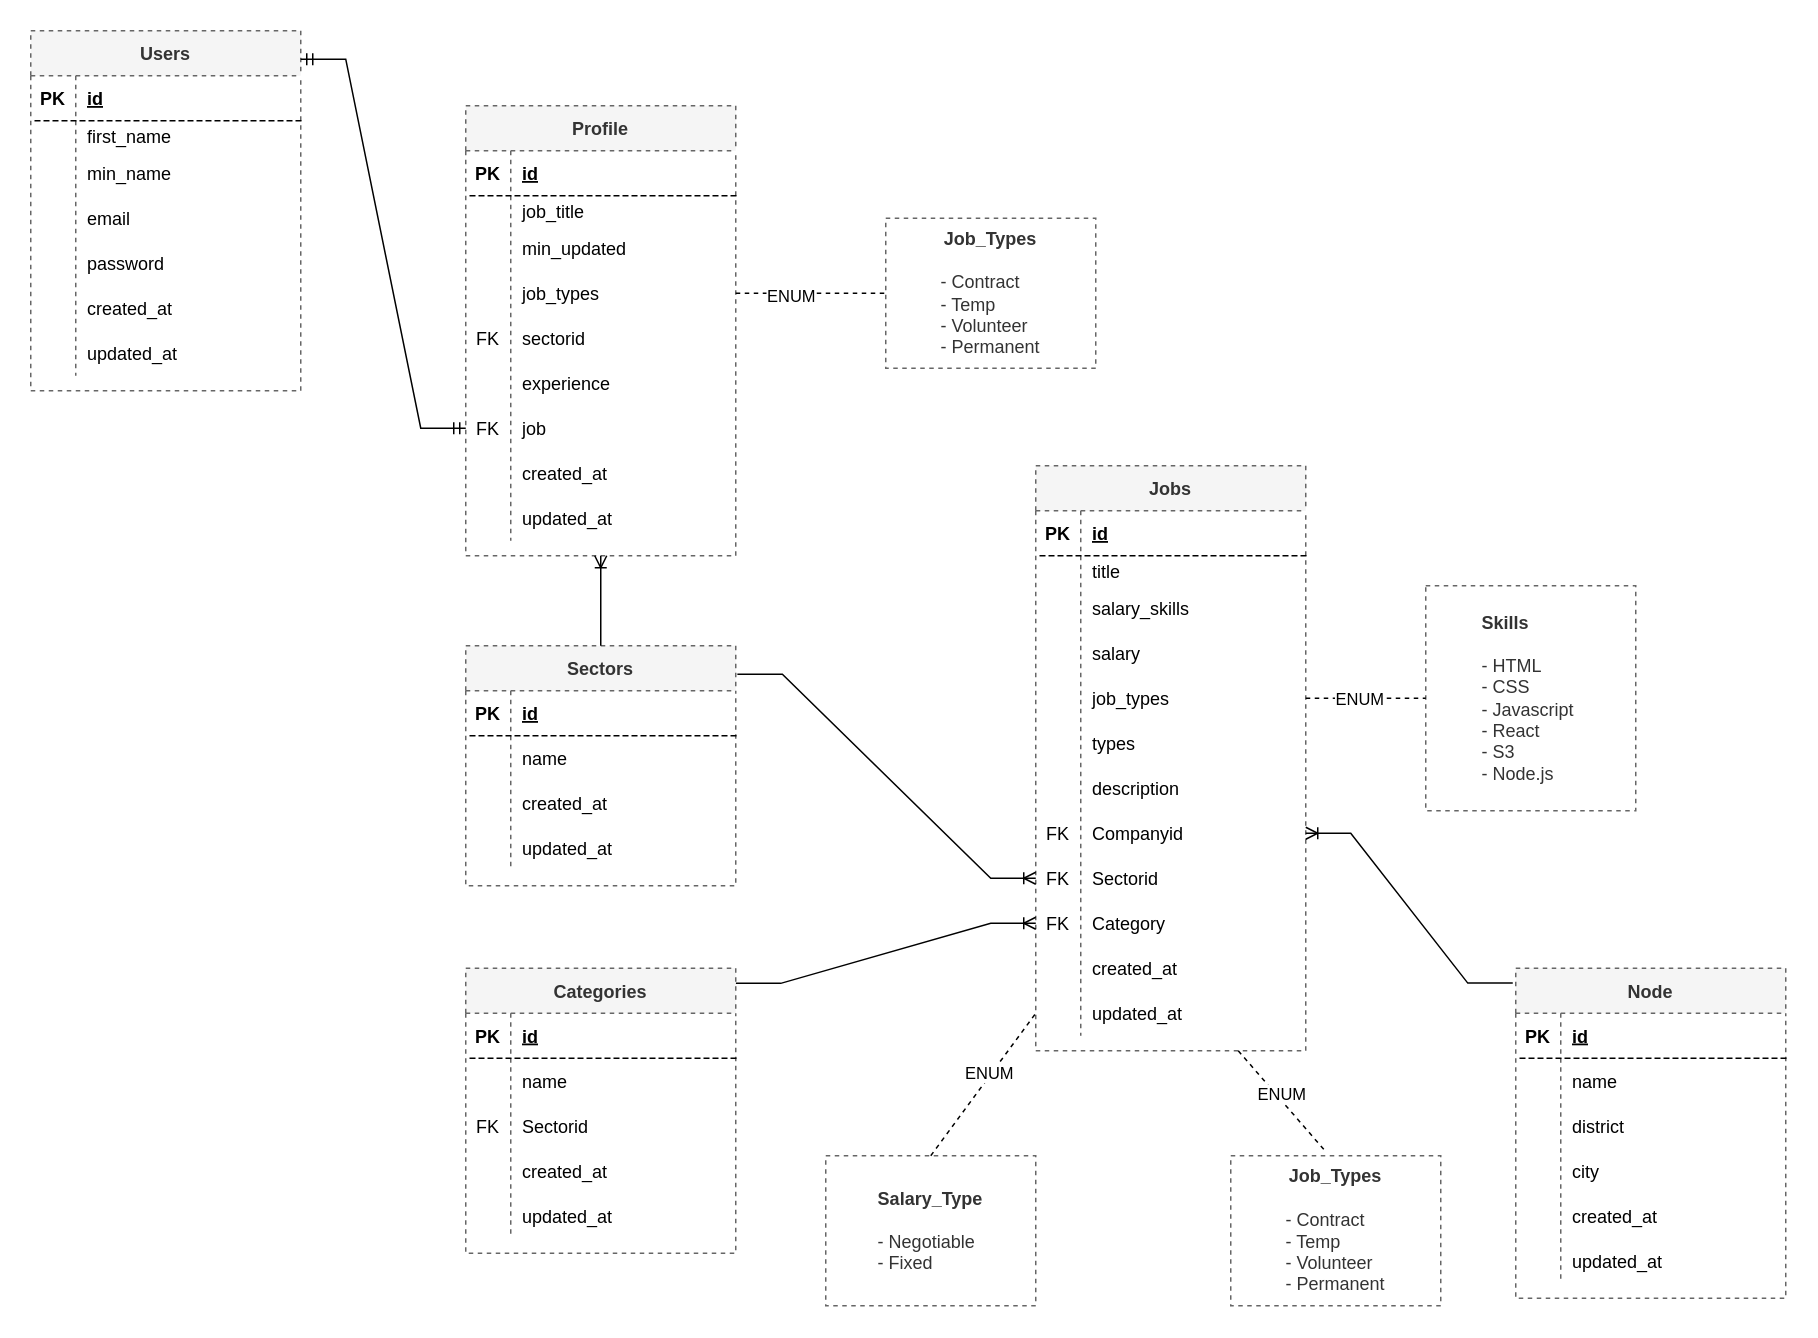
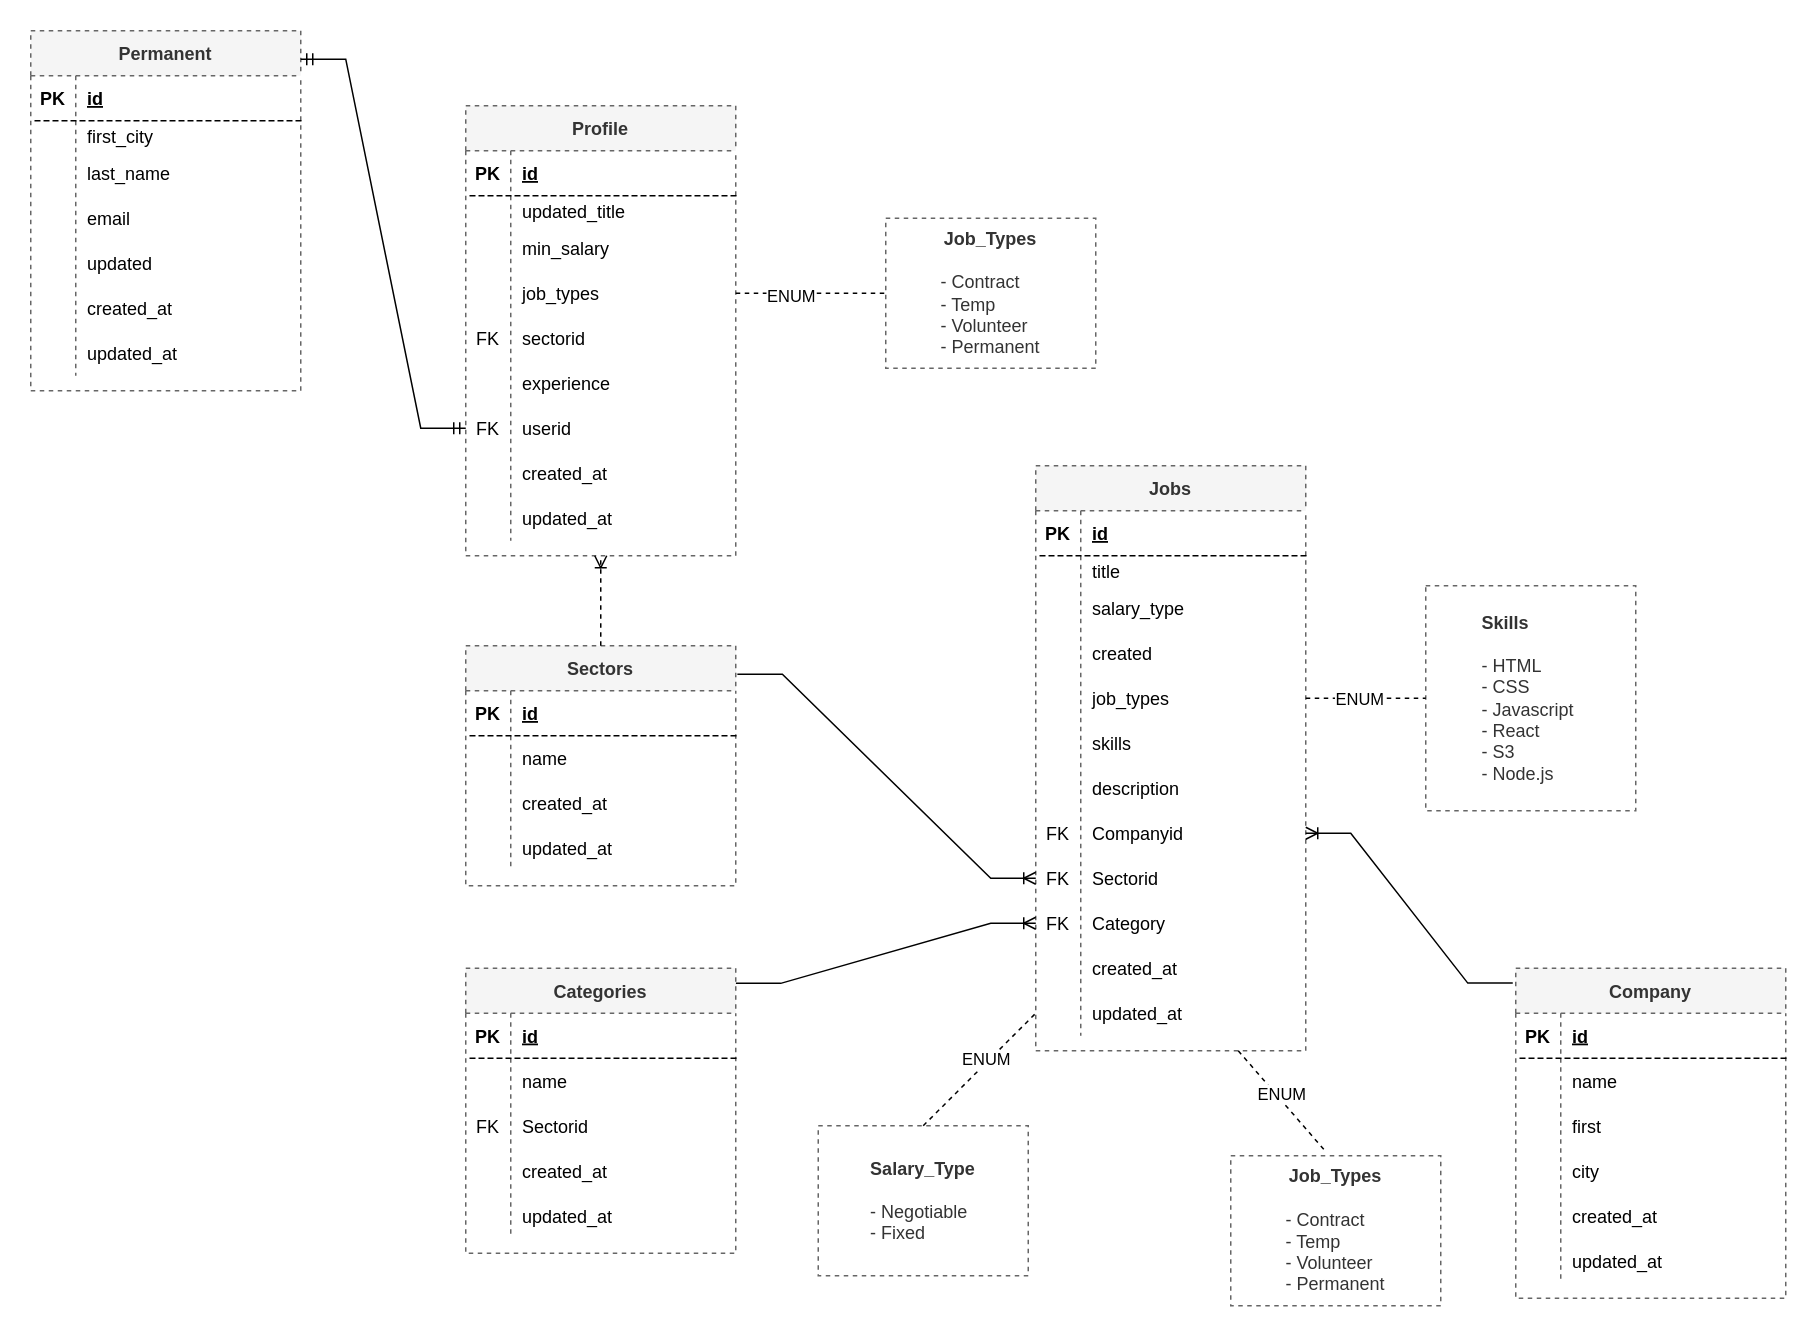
node "Users": label "Users" -> "Permanent"
node "first_name": label "first_name" -> "first_city"
node "min_name": label "min_name" -> "last_name"
node "job_title": label "job_title" -> "updated_title"
node "min_updated": label "min_updated" -> "min_salary"
node "password": label "password" -> "updated"
node "job": label "job" -> "userid"
edge "Sectors" -> "Profile": style solid -> dashed
node "salary_skills": label "salary_skills" -> "salary_type"
node "salary": label "salary" -> "created"
node "types": label "types" -> "skills"
node "Node": label "Node" -> "Company"
node "district": label "district" -> "first"
node "Salary_Type - Negotiable - Fixed": moved (931, 1231) -> (923, 1201)
